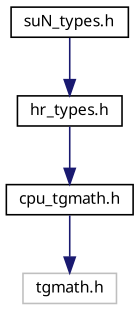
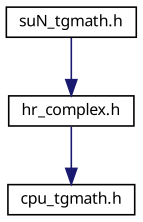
node "suN_types.h": label "suN_types.h" -> "suN_tgmath.h"
node "hr_types.h": label "hr_types.h" -> "hr_complex.h"
node "tgmath.h": removed
